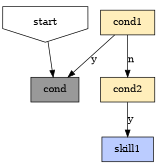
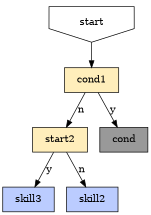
edge "start" -> "cond": now "start" -> "cond1"
node "cond2": label "cond2" -> "start2"
node "skill1": label "skill1" -> "skill3"
node "skill2": added
